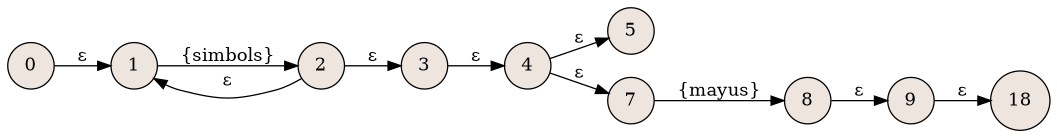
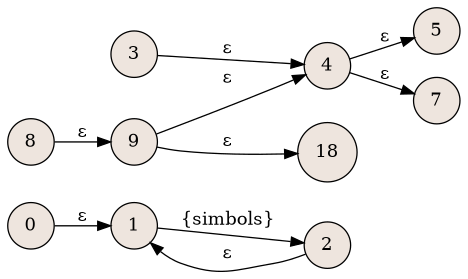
edge "2" -> "3": removed, label "ε"
edge "7" -> "8": removed, label "{mayus}"
edge "9" -> "4": added, label "ε"
